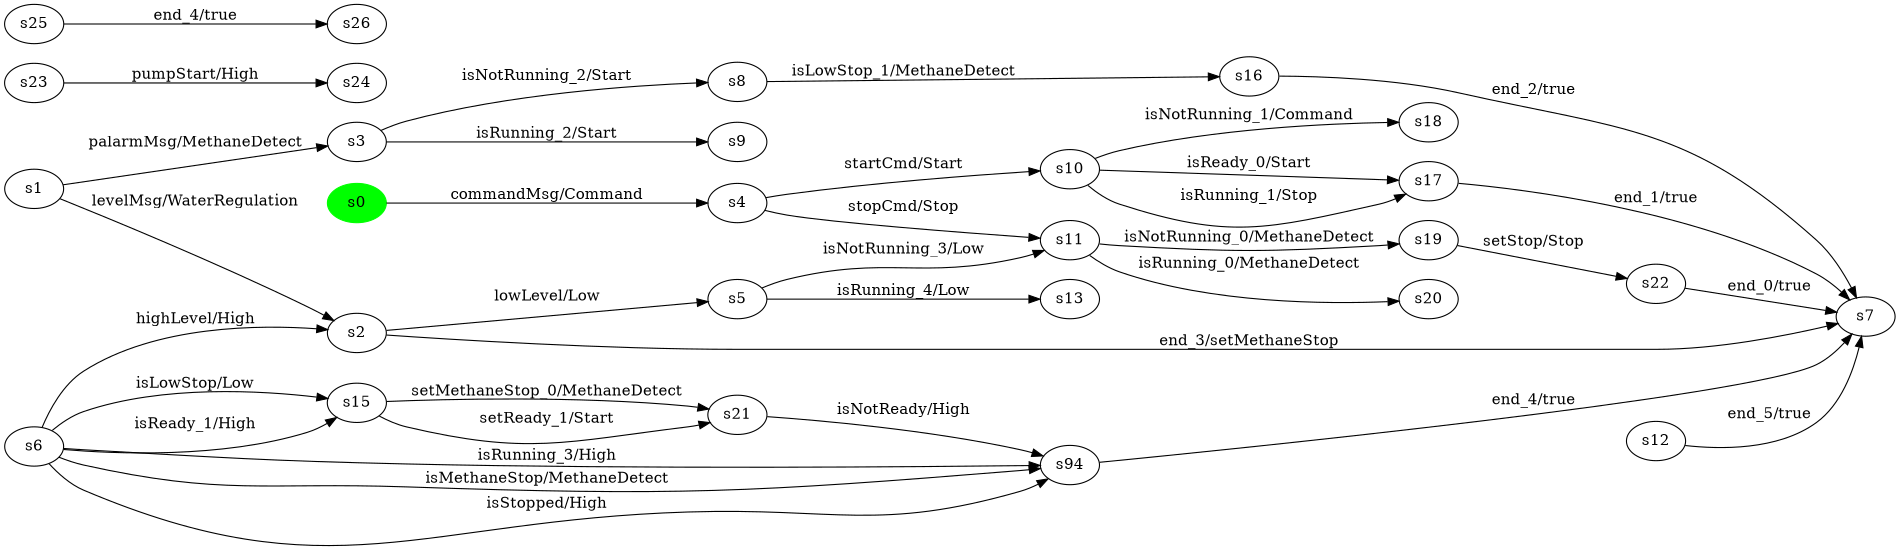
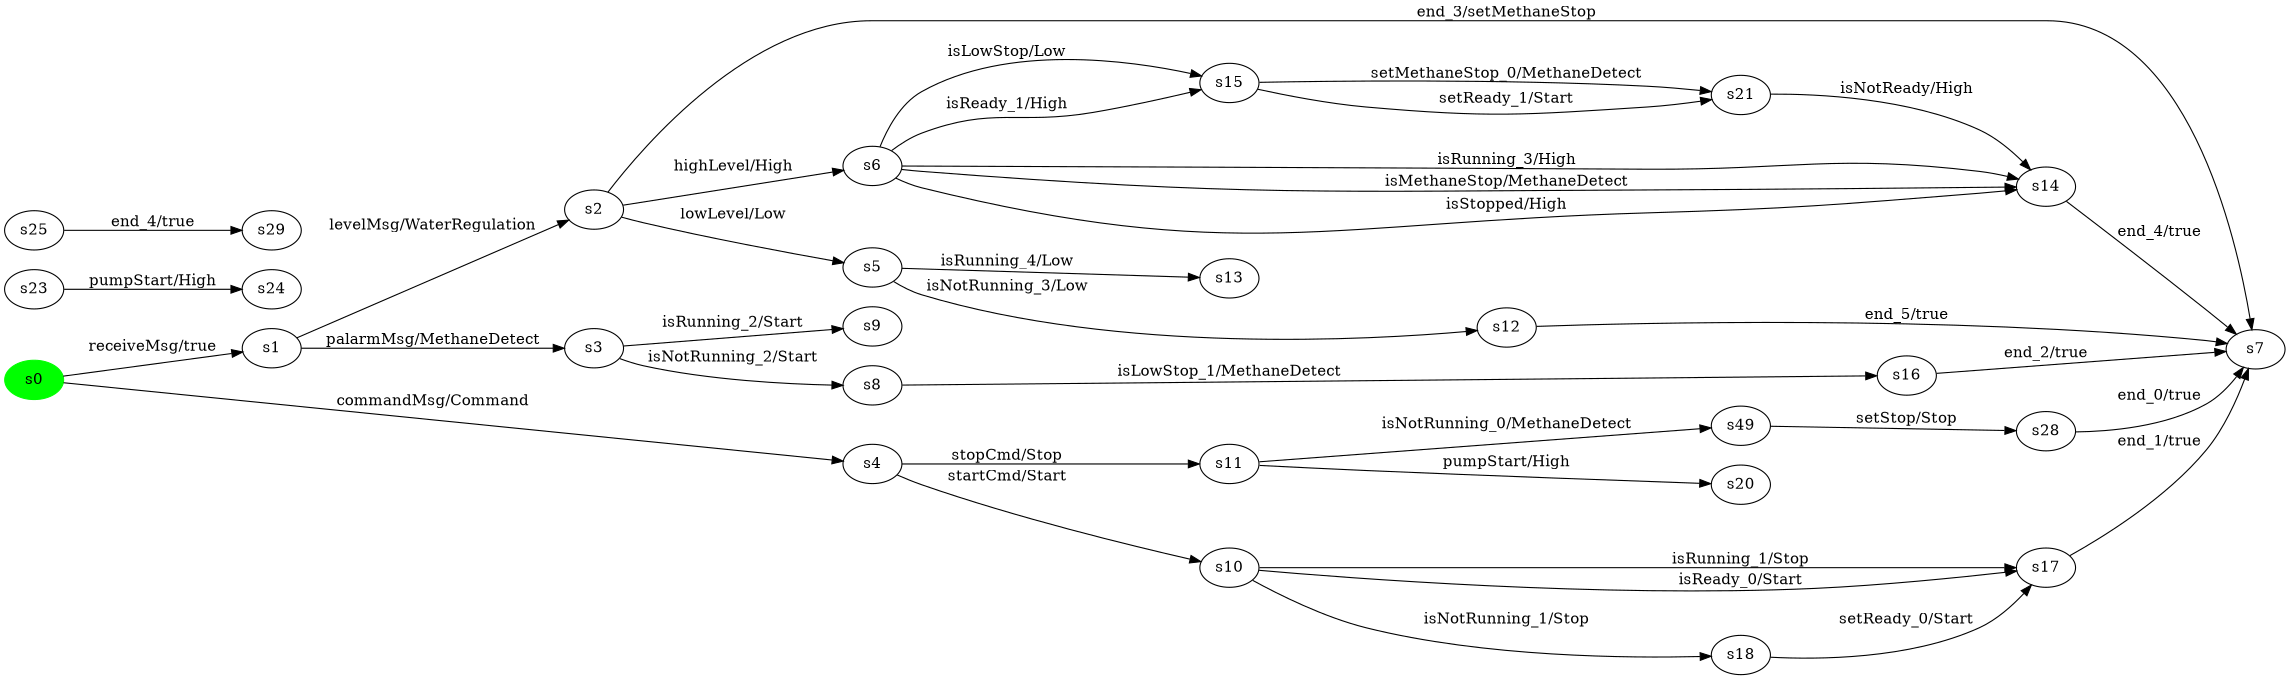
node "s26": label "s26" -> "s29"
edge "s10" -> "s18": label " isNotRunning_1/Command " -> " isNotRunning_1/Stop "
node "s19": label "s19" -> "s49"
edge "s11" -> "s20": label " isRunning_0/MethaneDetect " -> " pumpStart/High "
edge "s5" -> "s11": now "s5" -> "s12"
node "s22": label "s22" -> "s28"
edge "s6" -> "s2": reversed
edge "s0" -> "s1": added, label "receiveMsg/true"
node "s94": label "s94" -> "s14"
edge "s18" -> "s17": added, label "setReady_0/Start"
